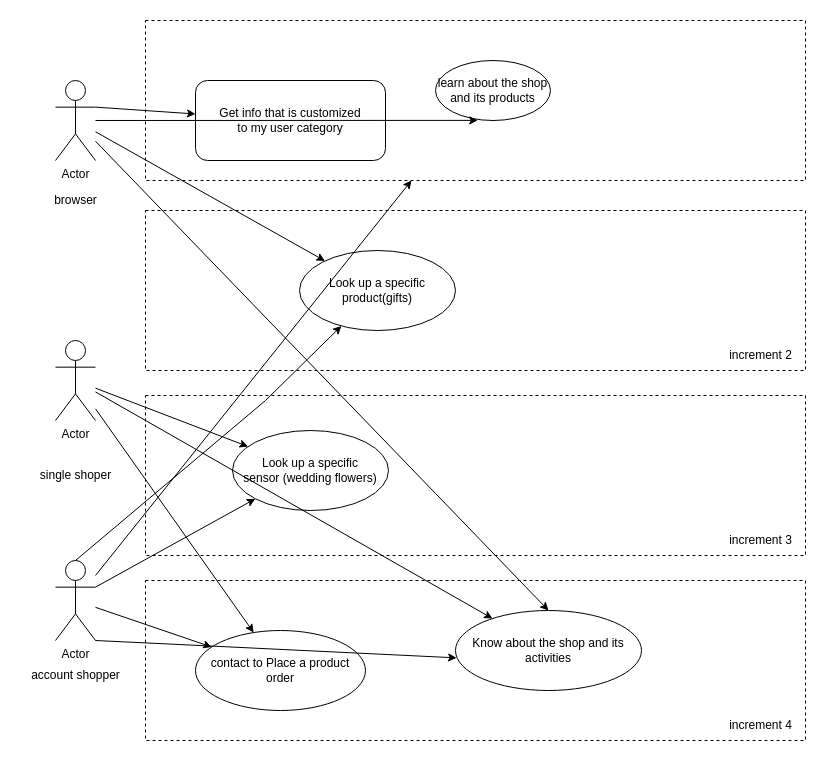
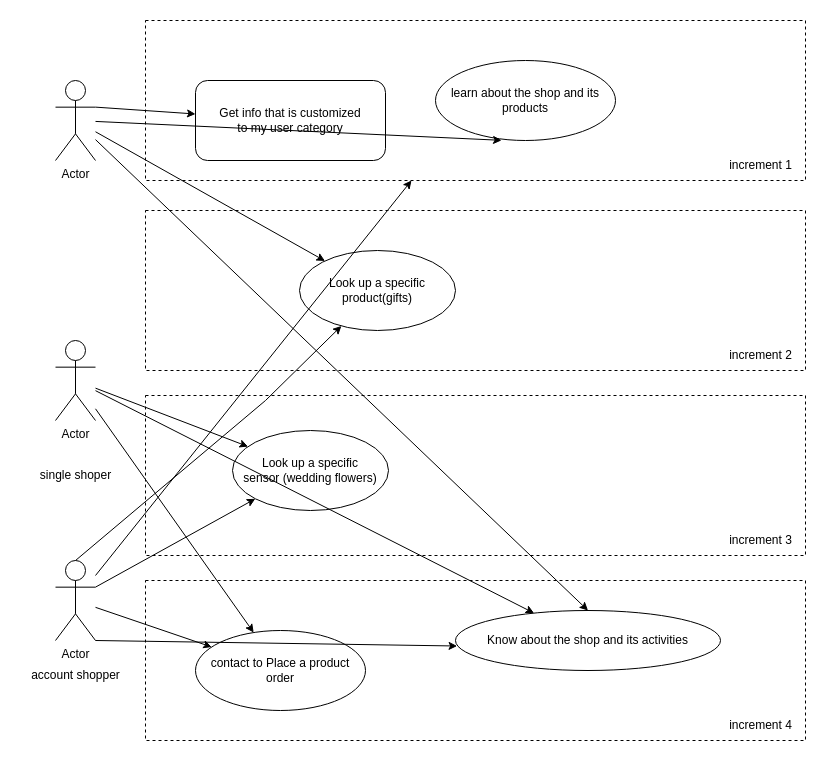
node "learn about the shop and its products": size 115x60 -> 180x80
node "increment 1": added
node "browser": removed
node "Know about the shop and its activities": size 186x80 -> 265x60
